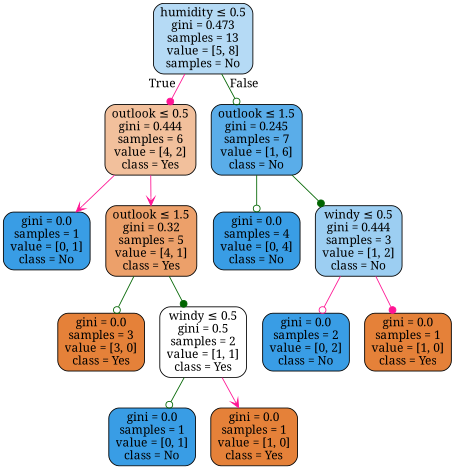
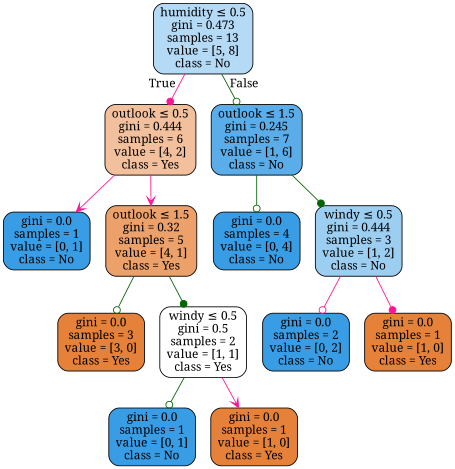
node "humidity ≤ 0.5": text "samples = No" -> "class = No"
